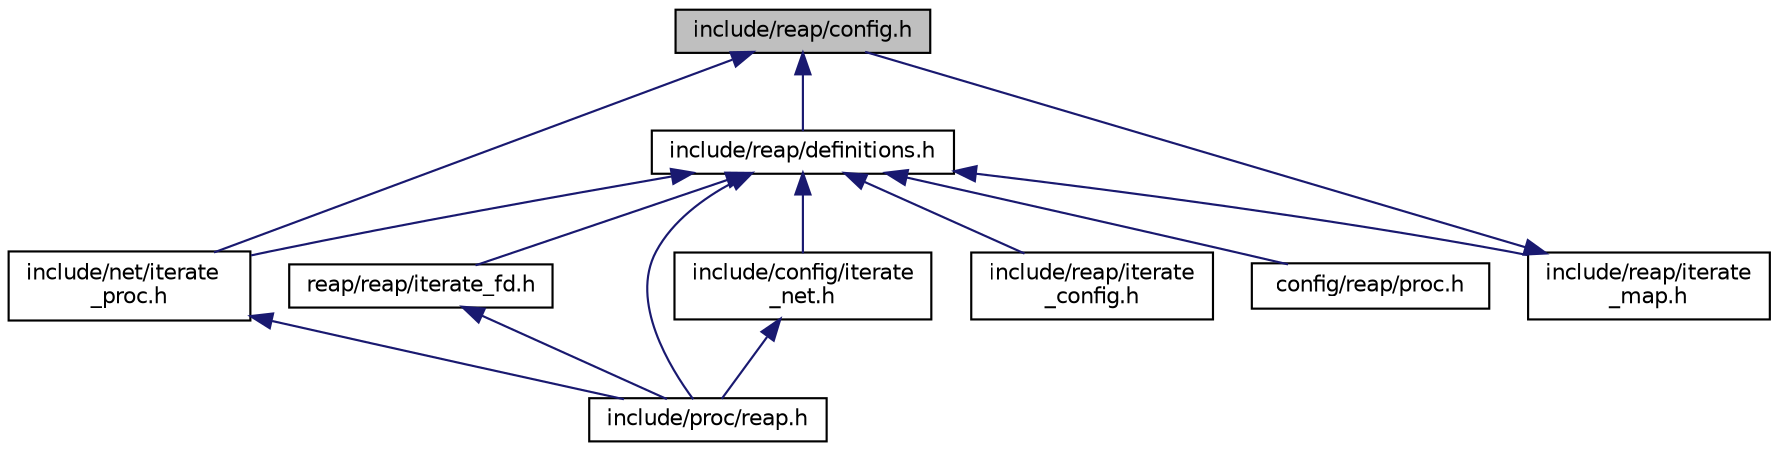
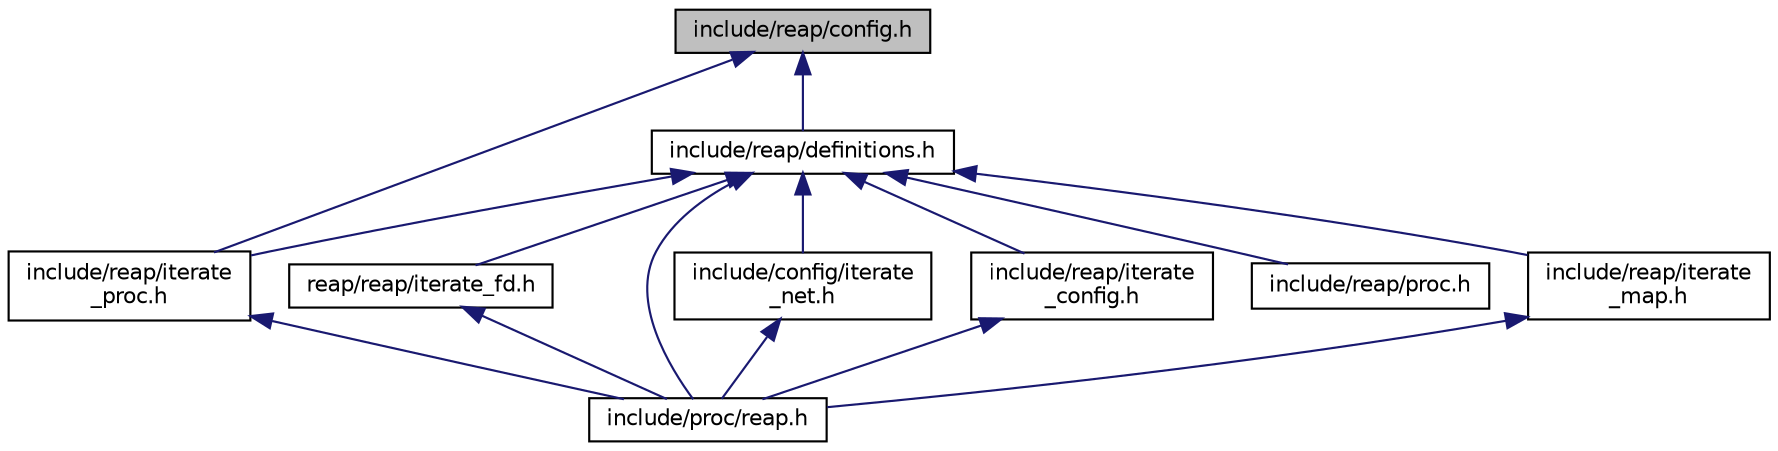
edge "include/reap/config.h" -> "include/reap/iterate _map.h": now "include/proc/reap.h" -> "include/reap/iterate _map.h"
node "include/net/iterate _proc.h": label "include/net/iterate _proc.h" -> "include/reap/iterate _proc.h"
node "config/reap/proc.h": label "config/reap/proc.h" -> "include/reap/proc.h"
edge "include/proc/reap.h" -> "include/reap/iterate _config.h": added
